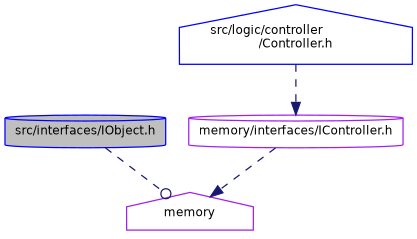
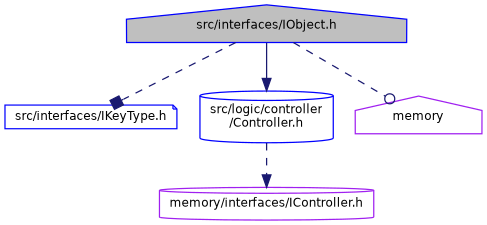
node "src/logic/controller /Controller.h": shape house -> cylinder
edge "src/interfaces/IObject.h" -> "src/logic/controller /Controller.h": added
node "src/interfaces/IKeyType.h": added
node "src/interfaces/IObject.h": shape cylinder -> house
edge "memory/interfaces/IController.h" -> "memory": removed
